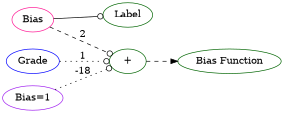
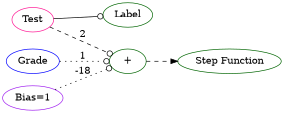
node "Bias": label "Bias" -> "Test"
node "Bias Function": label "Bias Function" -> "Step Function"
